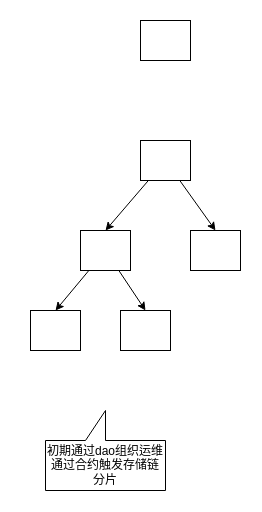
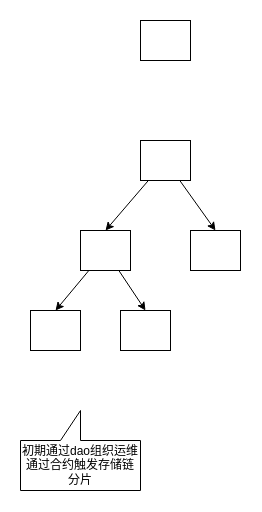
node "初期通过dao组织运维 通过合约触发存储链分片": moved (106, 451) -> (81, 451)
